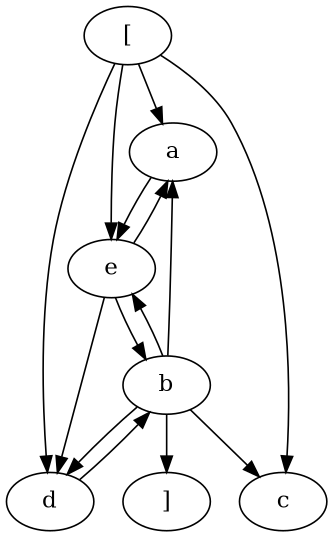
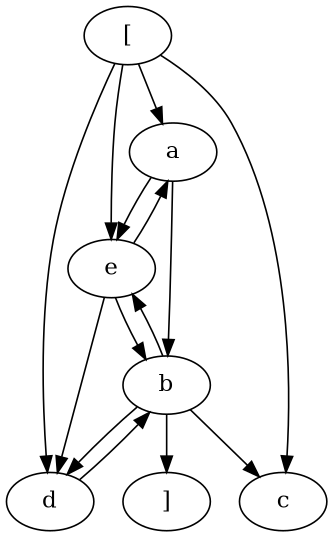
edge "b" -> "a": reversed
